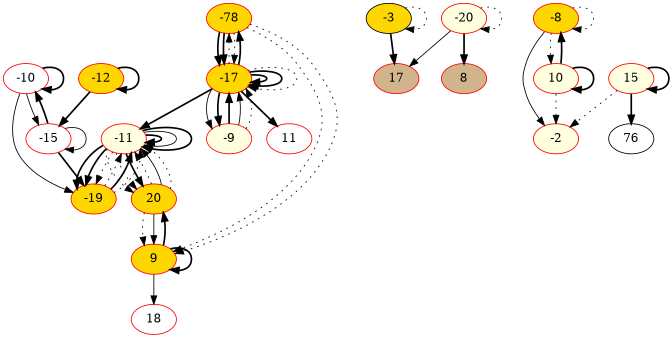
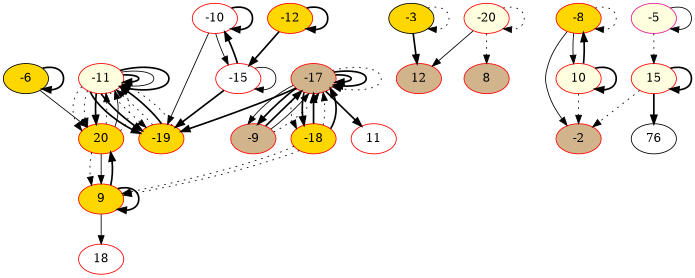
node "-78": label "-78" -> "-18"
node "-5": added
edge "-20" -> "8": style bold -> dotted
edge "-8" -> "10": style dotted -> solid
node "-6": added
node "-17": fillcolor gold -> tan
node "17": label "17" -> "12"
edge "-17" -> "-11": now "-17" -> "-19"
node "-9": fillcolor lightyellow -> tan
node "-2": fillcolor lightyellow -> tan
